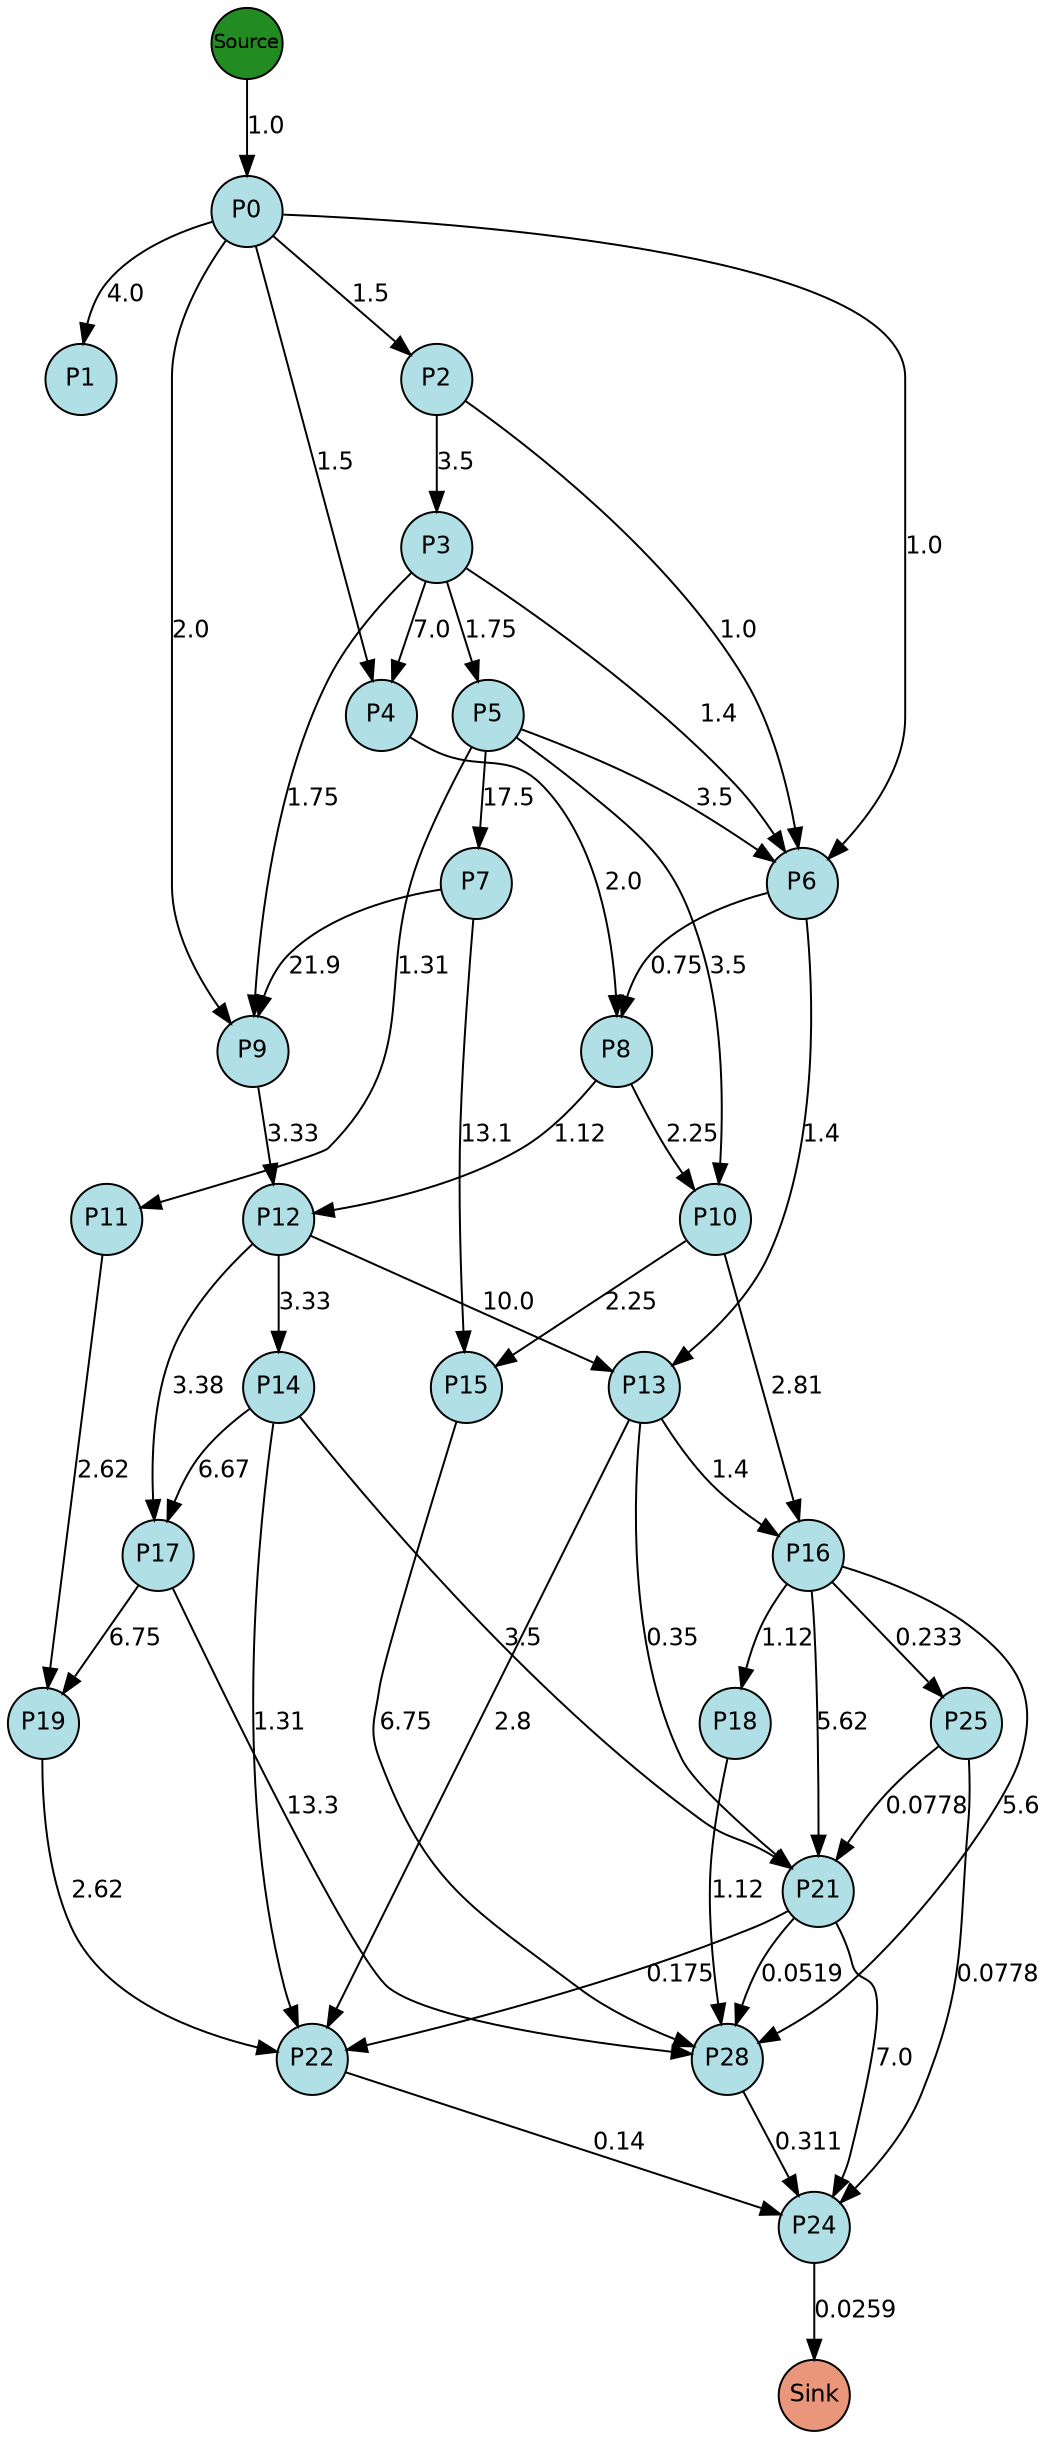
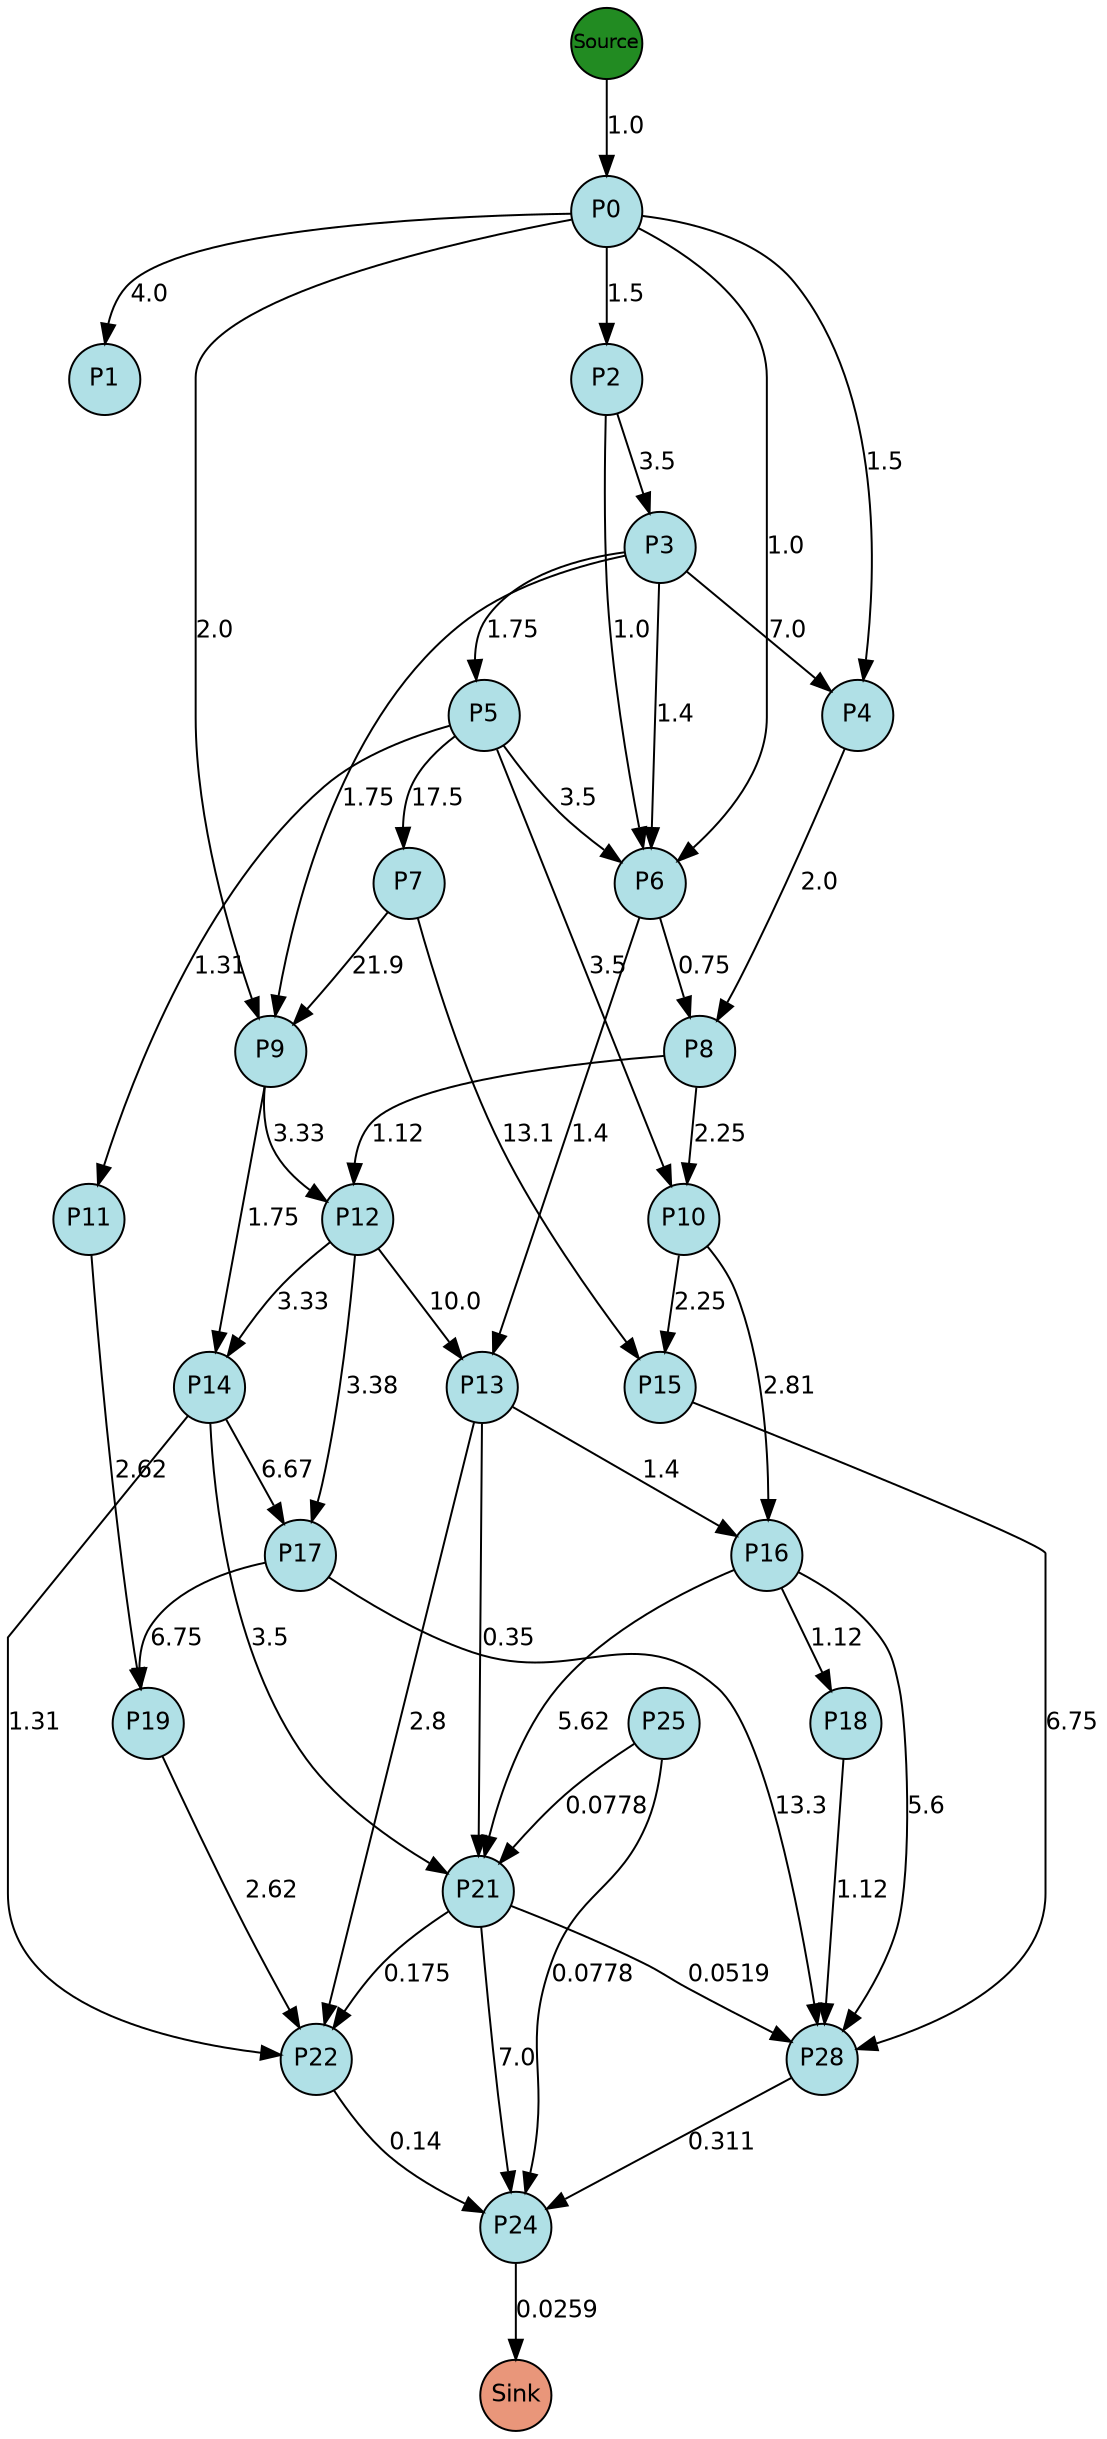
edge "P9" -> "P14": added, label "1.75"
edge "P16" -> "P25": removed, label "0.233"
